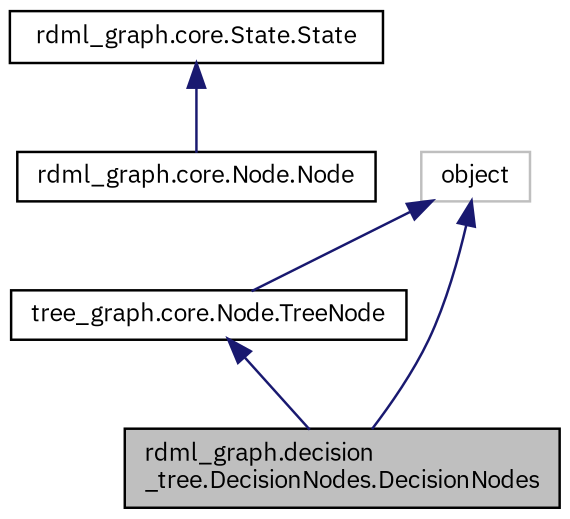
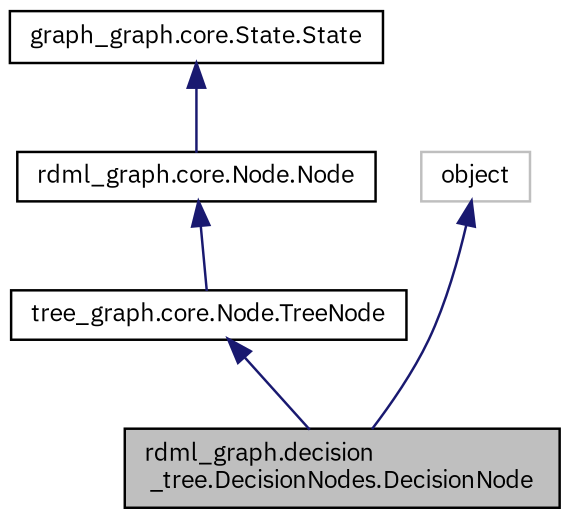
node "rdml_graph.core.State.State": label "rdml_graph.core.State.State" -> "graph_graph.core.State.State"
edge "tree_graph.core.Node.TreeNode" -> "object": now "tree_graph.core.Node.TreeNode" -> "rdml_graph.core.Node.Node"
node "rdml_graph.decision _tree.DecisionNodes.DecisionNodes": label "rdml_graph.decision _tree.DecisionNodes.DecisionNodes" -> "rdml_graph.decision _tree.DecisionNodes.DecisionNode"
